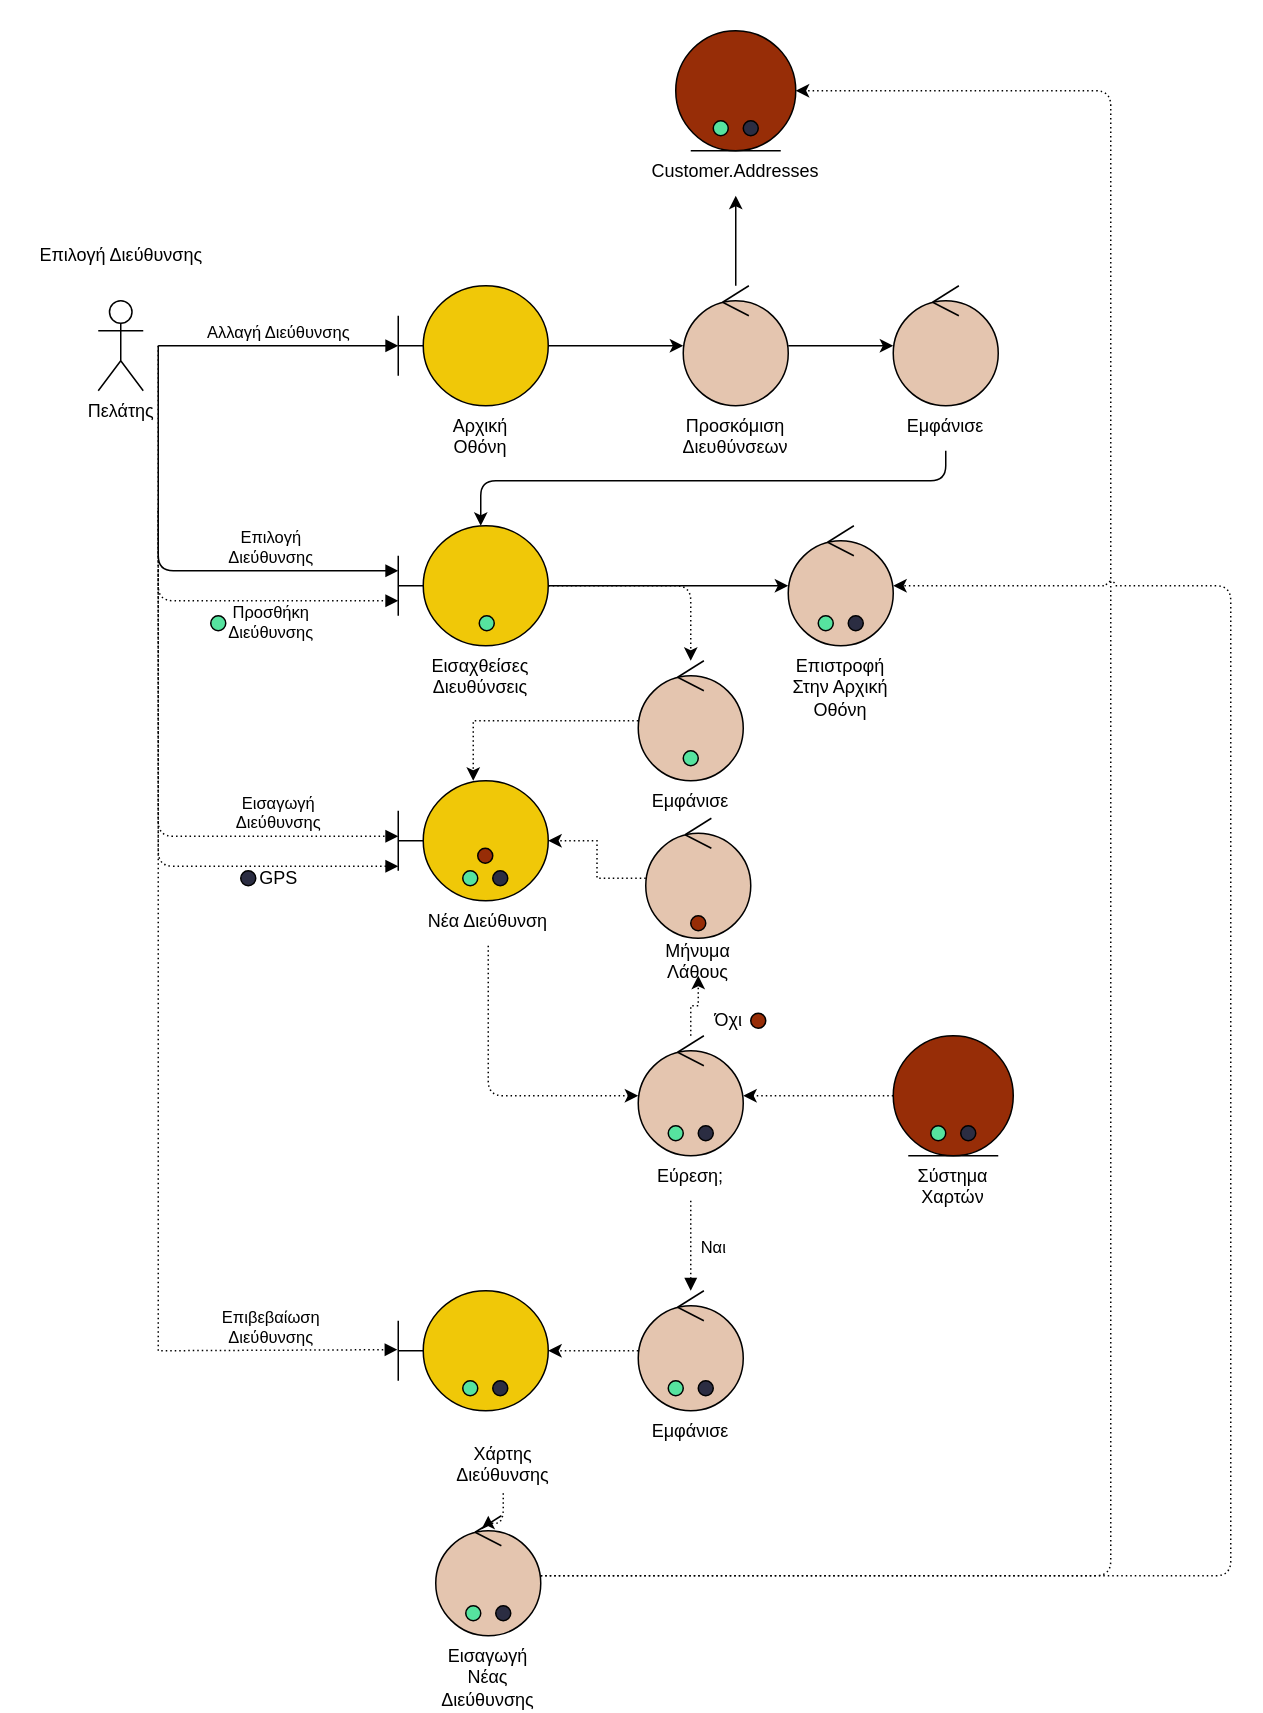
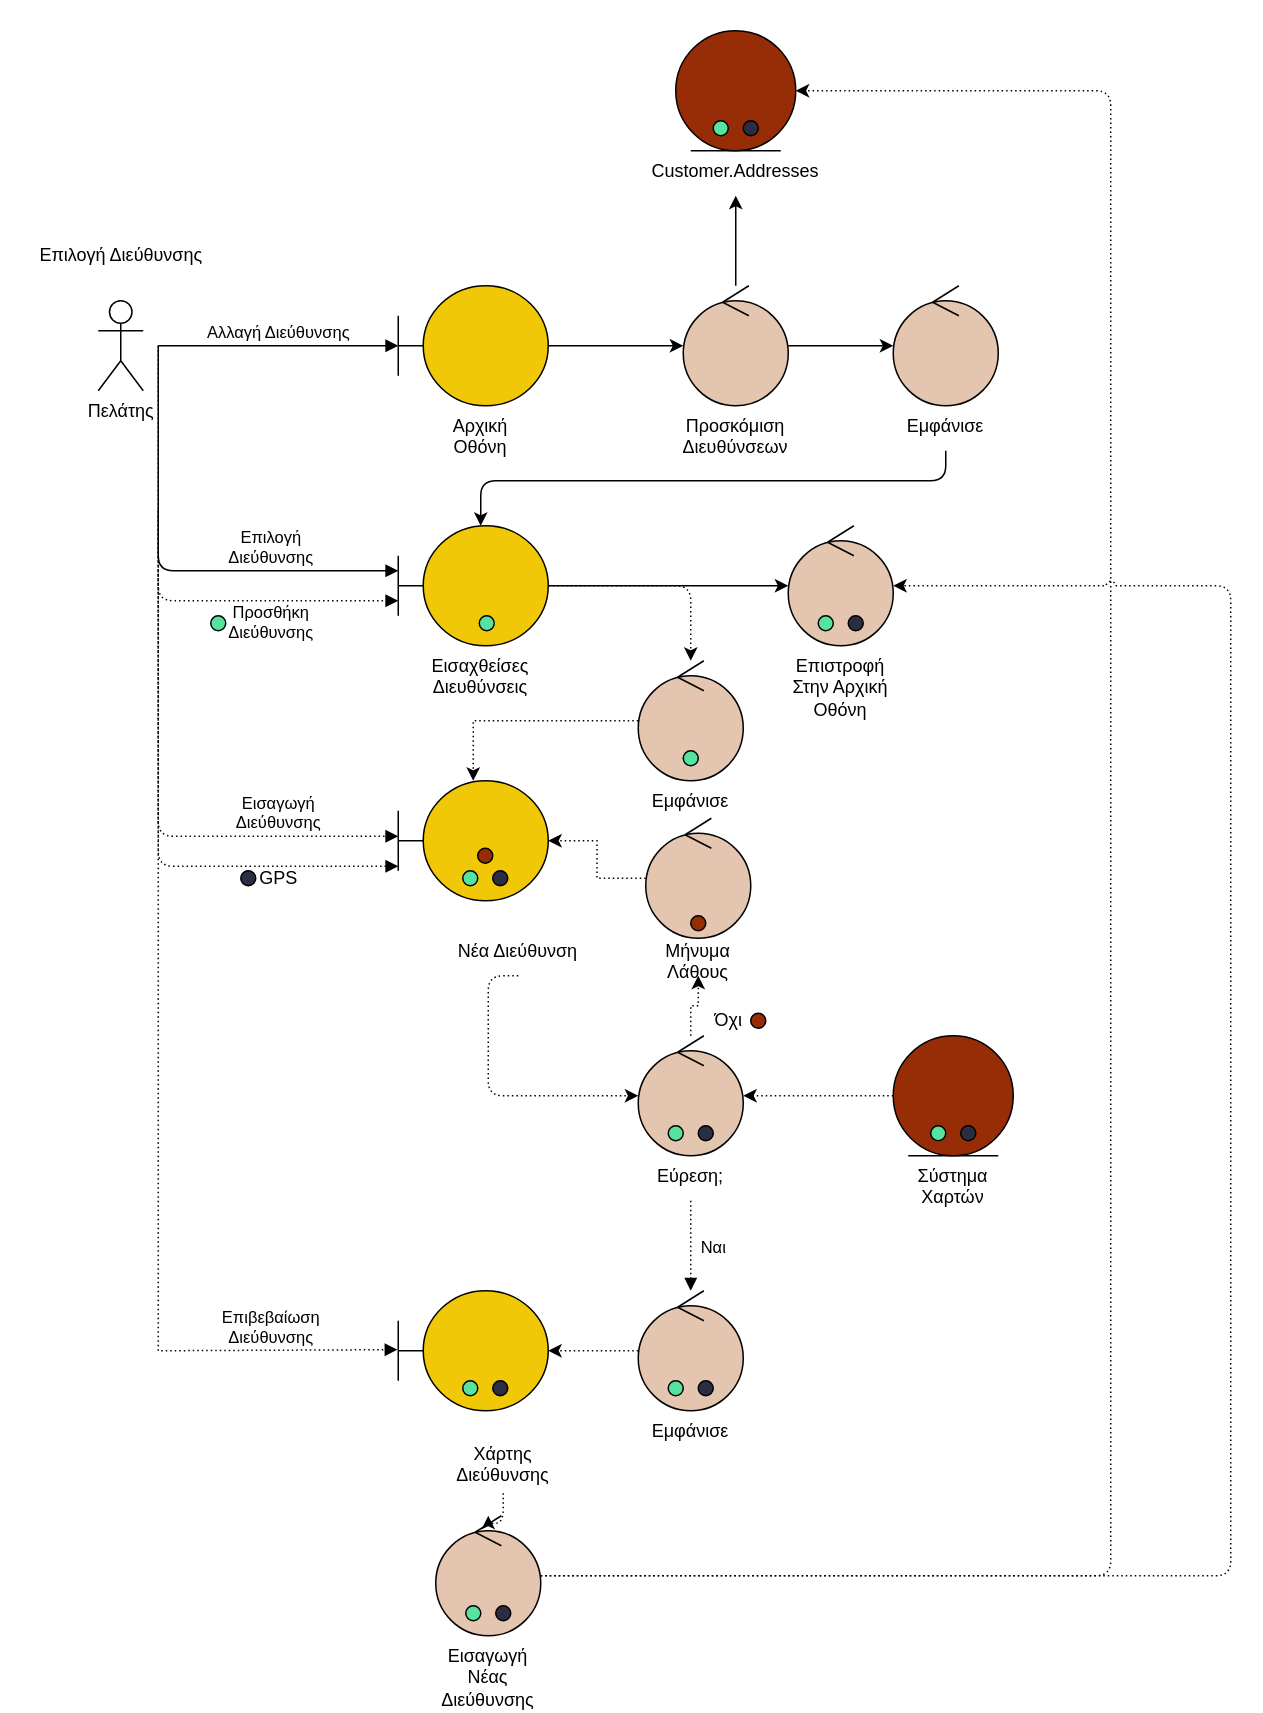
node "Νέα Διεύθυνση": moved (488, 923) -> (518, 953)
